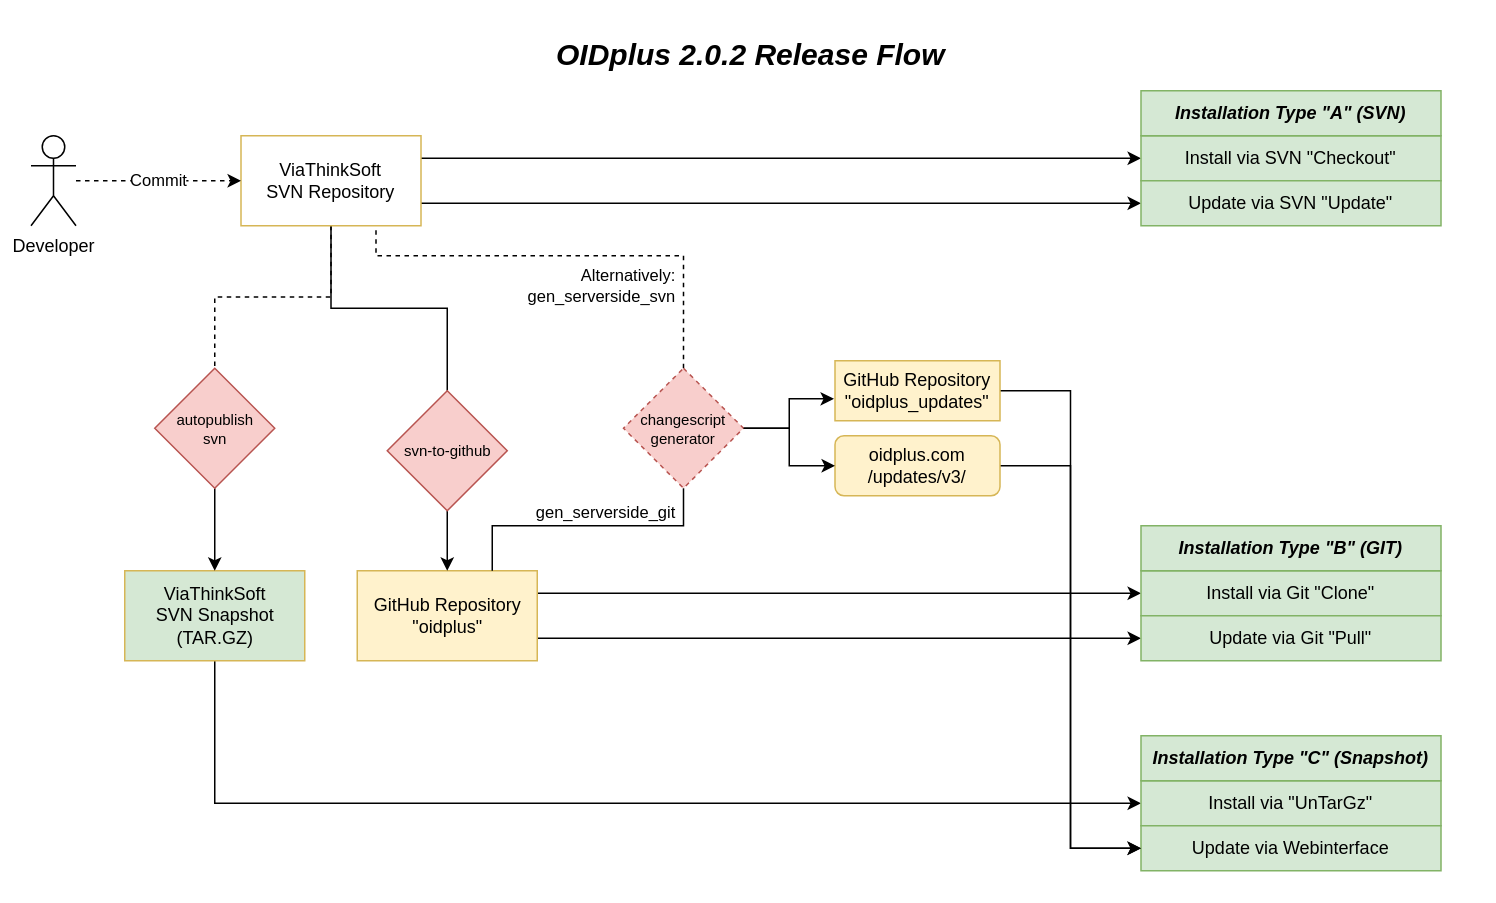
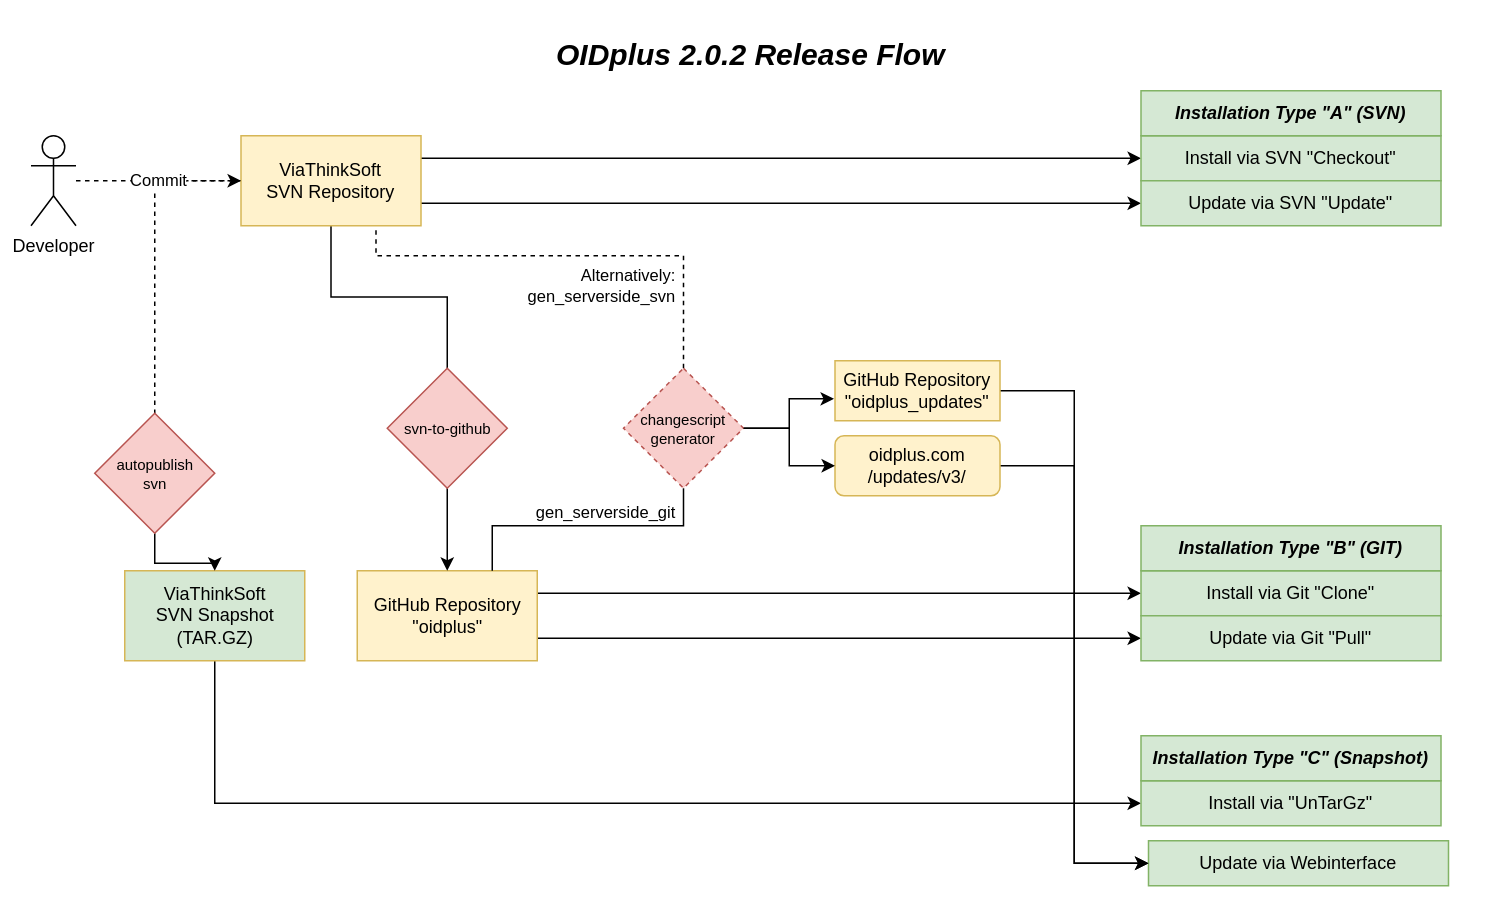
node "ViaThinkSoft SVN Repository": fillcolor #ffffff -> #fff2cc
node "autopublish svn": moved (215, 428) -> (155, 473)
node "svn-to-github": moved (447, 451) -> (447, 428)
node "Update via Webinterface": moved (1291, 848) -> (1298, 863)
